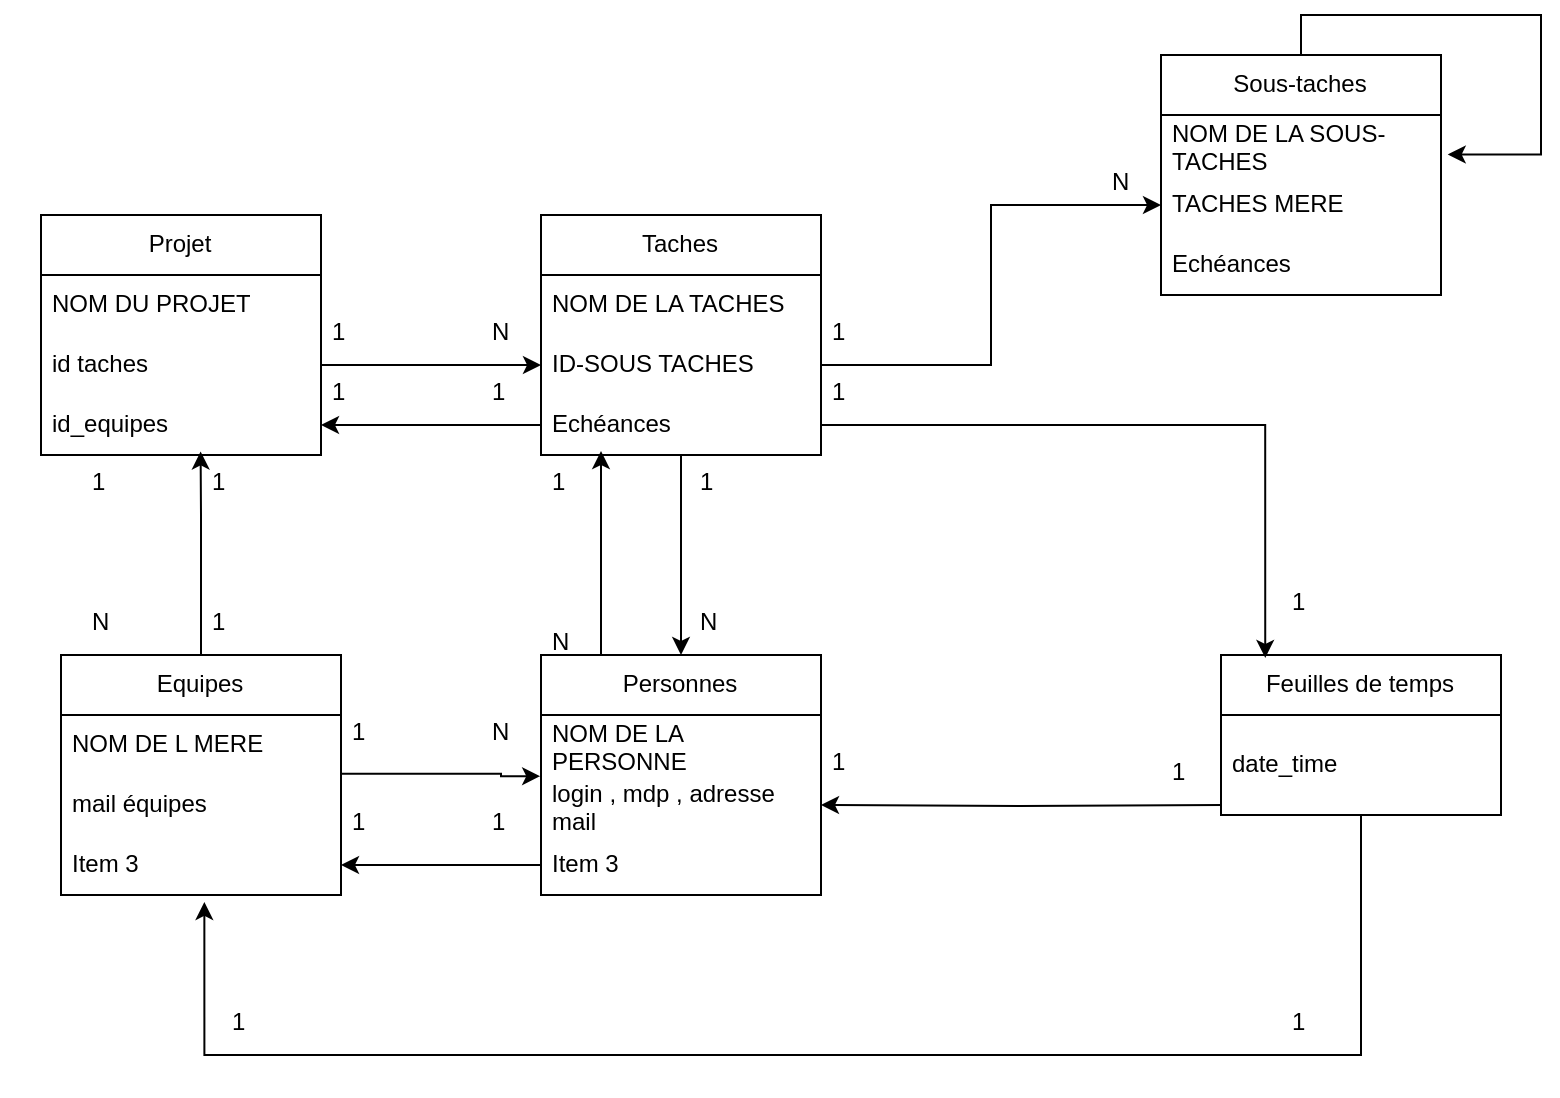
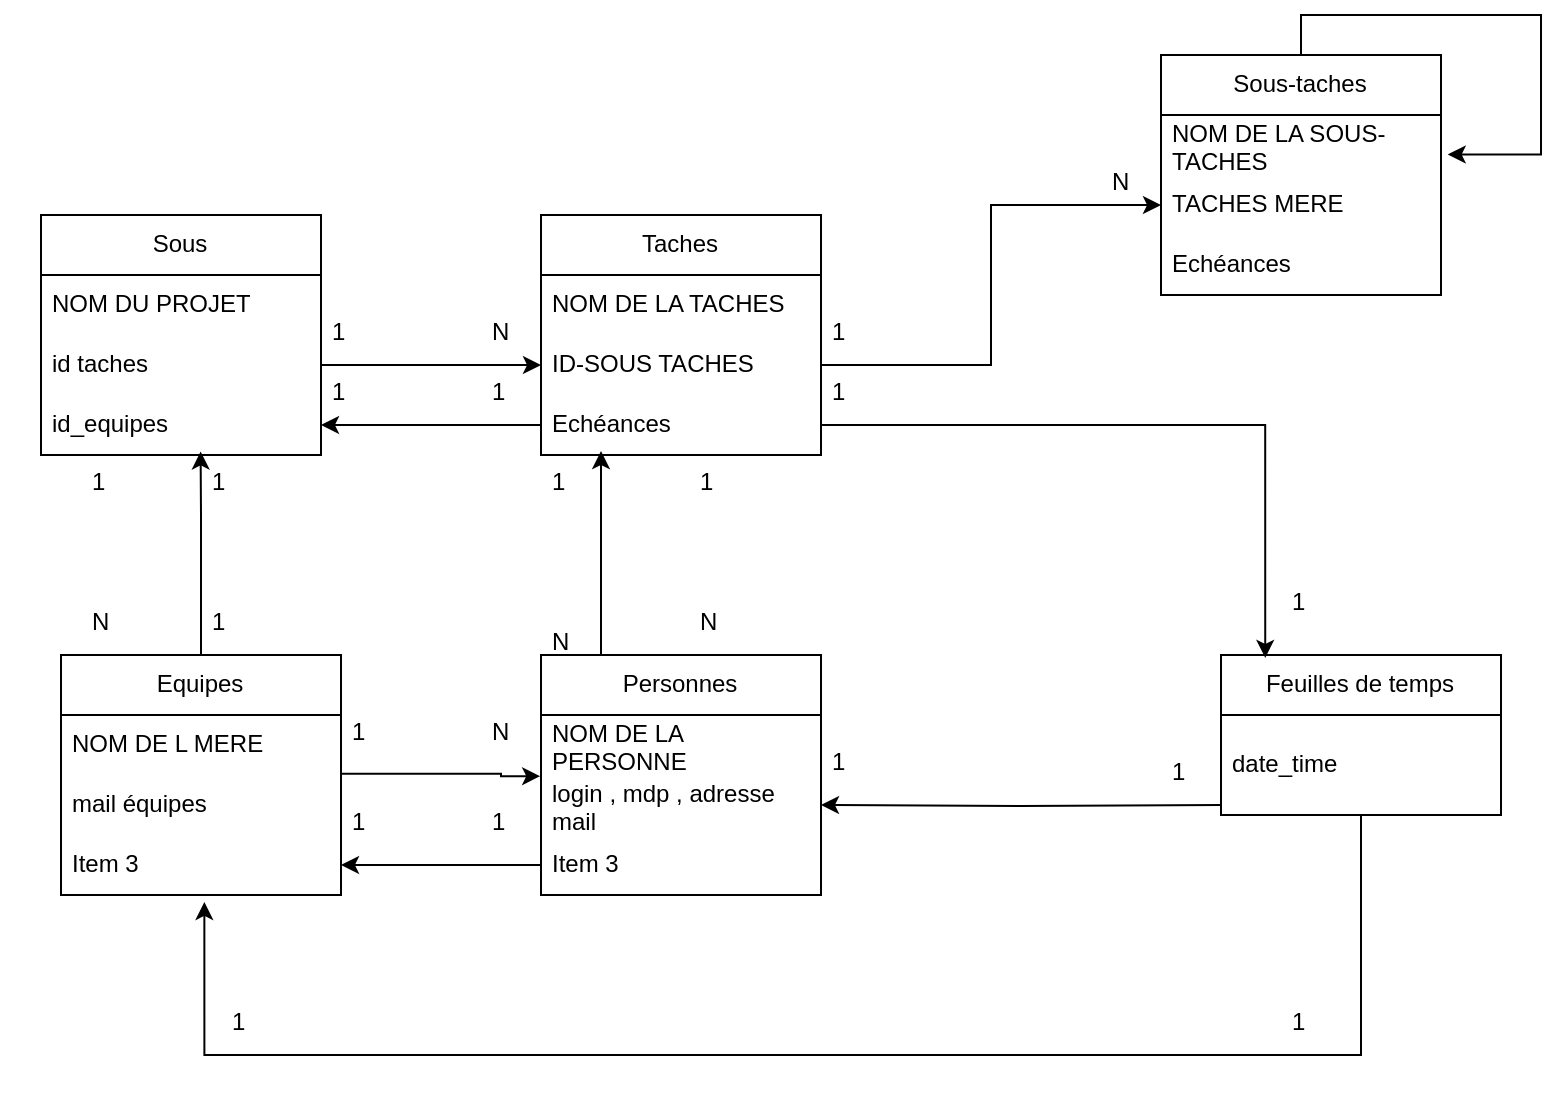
node "Projet": label "Projet" -> "Sous"
edge "Taches" -> "Personnes": removed
